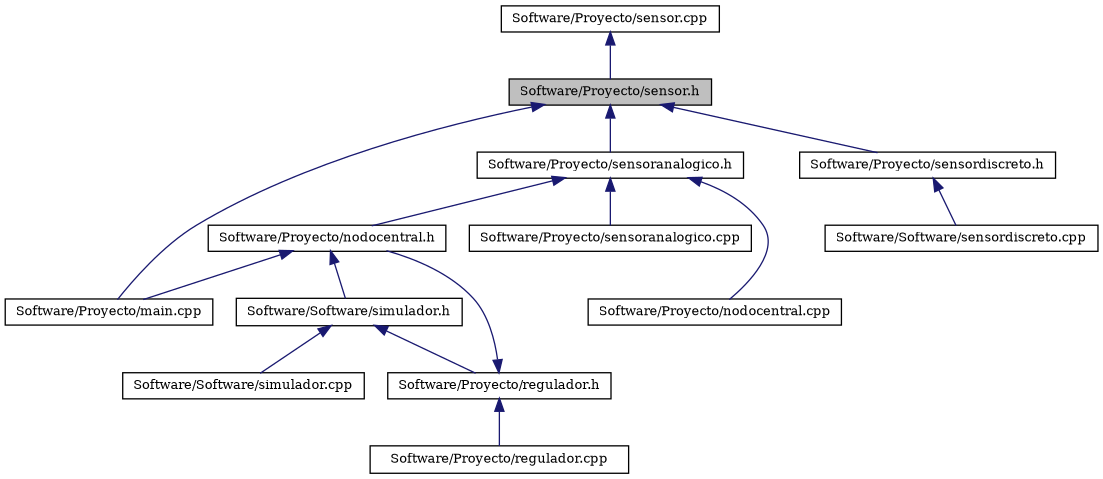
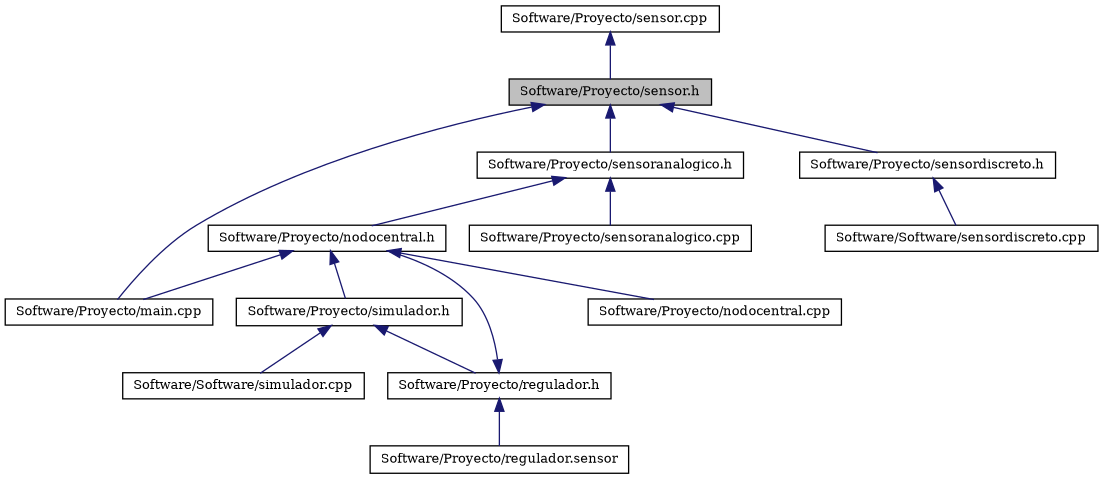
edge "Software/Proyecto/nodocentral.cpp" -> "Software/Proyecto/sensoranalogico.h": now "Software/Proyecto/nodocentral.cpp" -> "Software/Proyecto/nodocentral.h"
node "Software/Software/simulador.h": label "Software/Software/simulador.h" -> "Software/Proyecto/simulador.h"
node "Software/Proyecto/regulador.cpp": label "Software/Proyecto/regulador.cpp" -> "Software/Proyecto/regulador.sensor"
